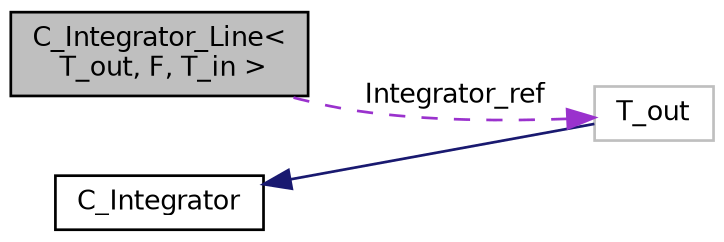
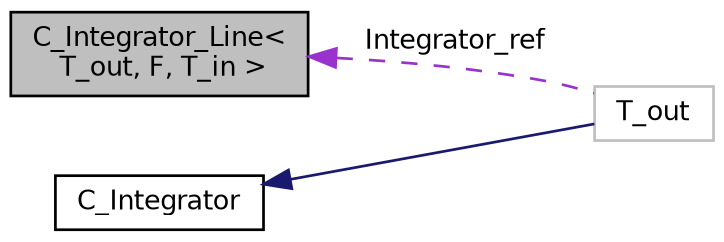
edge "C_Integrator_Line< T_out, F, T_in >" -> "T_out": reversed
